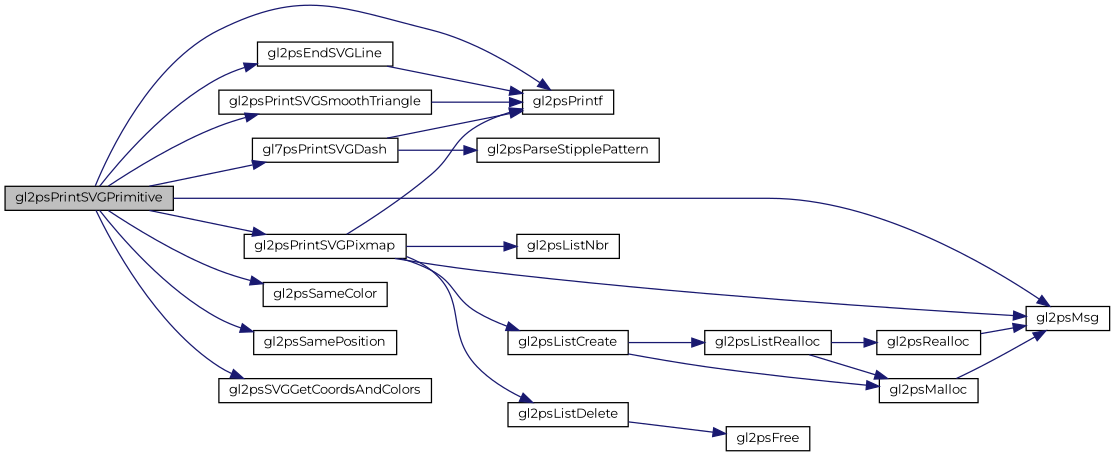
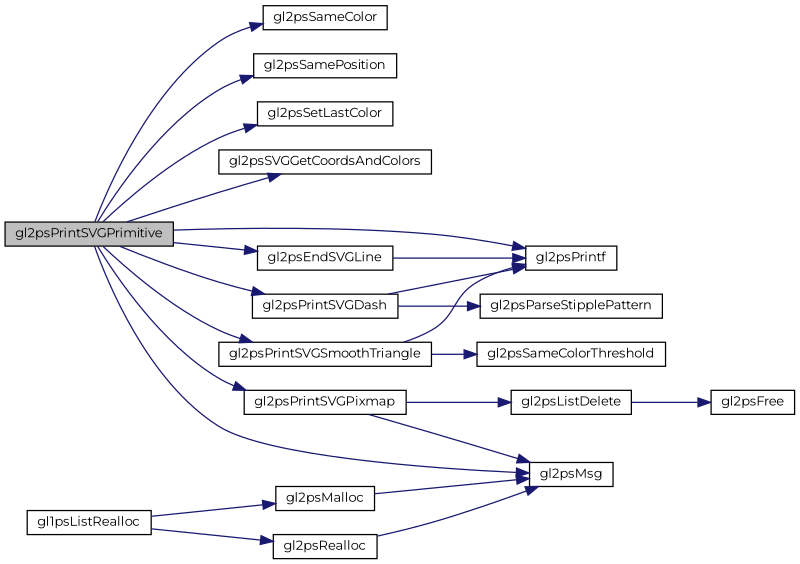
node "gl2psSetLastColor": added
node "gl7psPrintSVGDash": label "gl7psPrintSVGDash" -> "gl2psPrintSVGDash"
edge "gl2psPrintSVGPixmap" -> "gl2psPrintf": removed
node "gl2psListNbr": removed
node "gl2psListCreate": removed
node "gl2psListRealloc": label "gl2psListRealloc" -> "gl1psListRealloc"
node "gl2psSameColorThreshold": added
